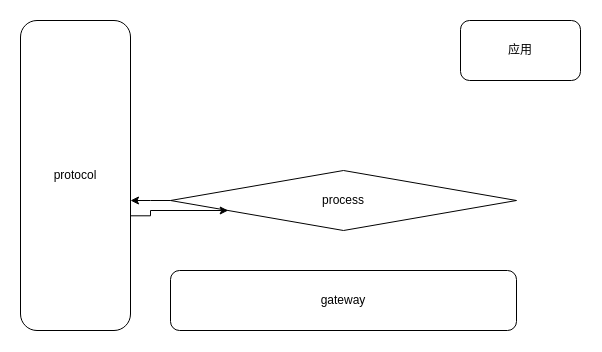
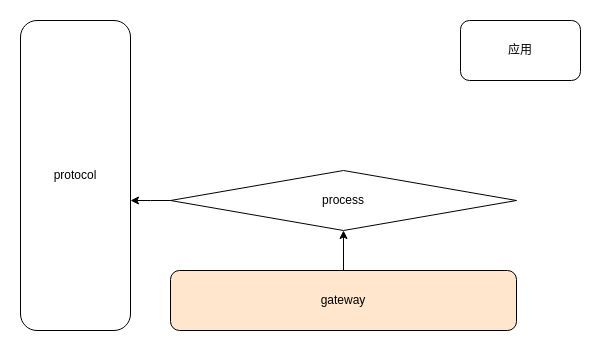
edge "protocol" -> "process": removed
edge "gateway" -> "process": added
node "gateway": fillcolor #ffffff -> #ffe6cc
